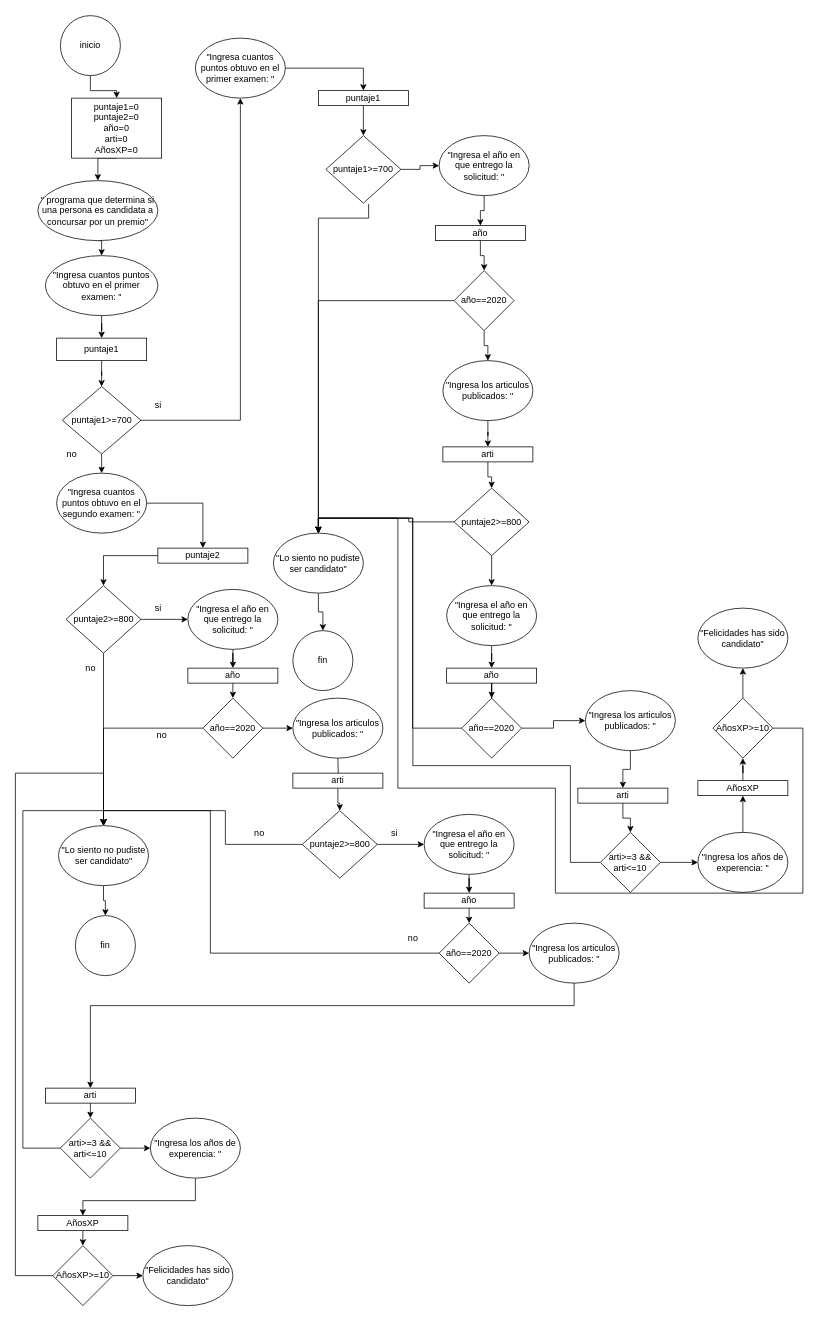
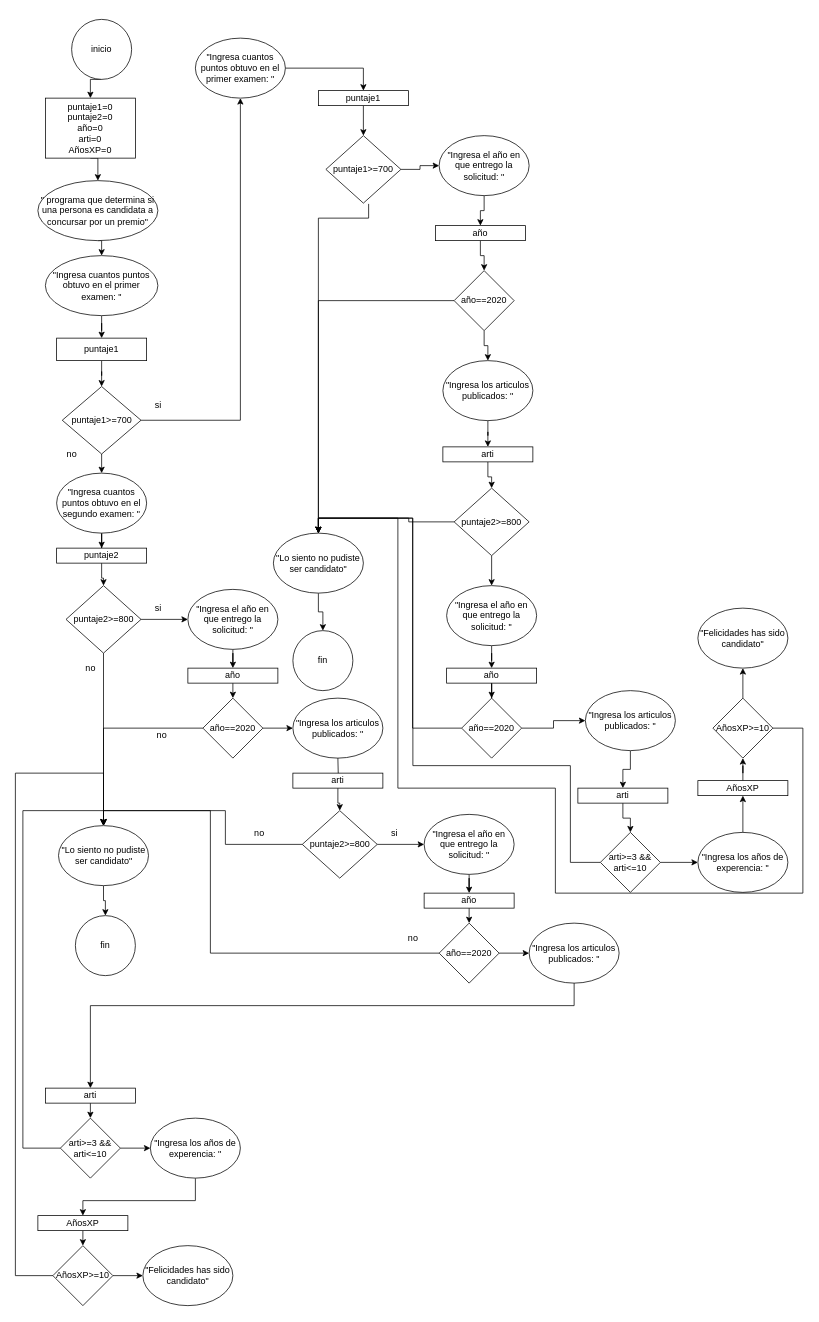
node "inicio": moved (90, 45) -> (102, 49)
node "puntaje1=0 puntaje2=0 año=0 arti=0 AñosXP=0": moved (117, 128) -> (90, 128)
node "puntaje2": moved (203, 555) -> (102, 555)
